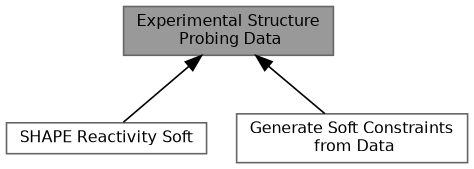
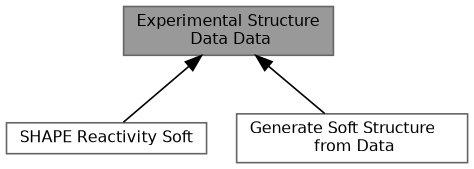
node "Experimental Structure Probing Data": label "Experimental Structure Probing Data" -> "Experimental Structure Data Data"
node "Generate Soft Constraints from Data": label "Generate Soft Constraints from Data" -> "Generate Soft Structure from Data"
